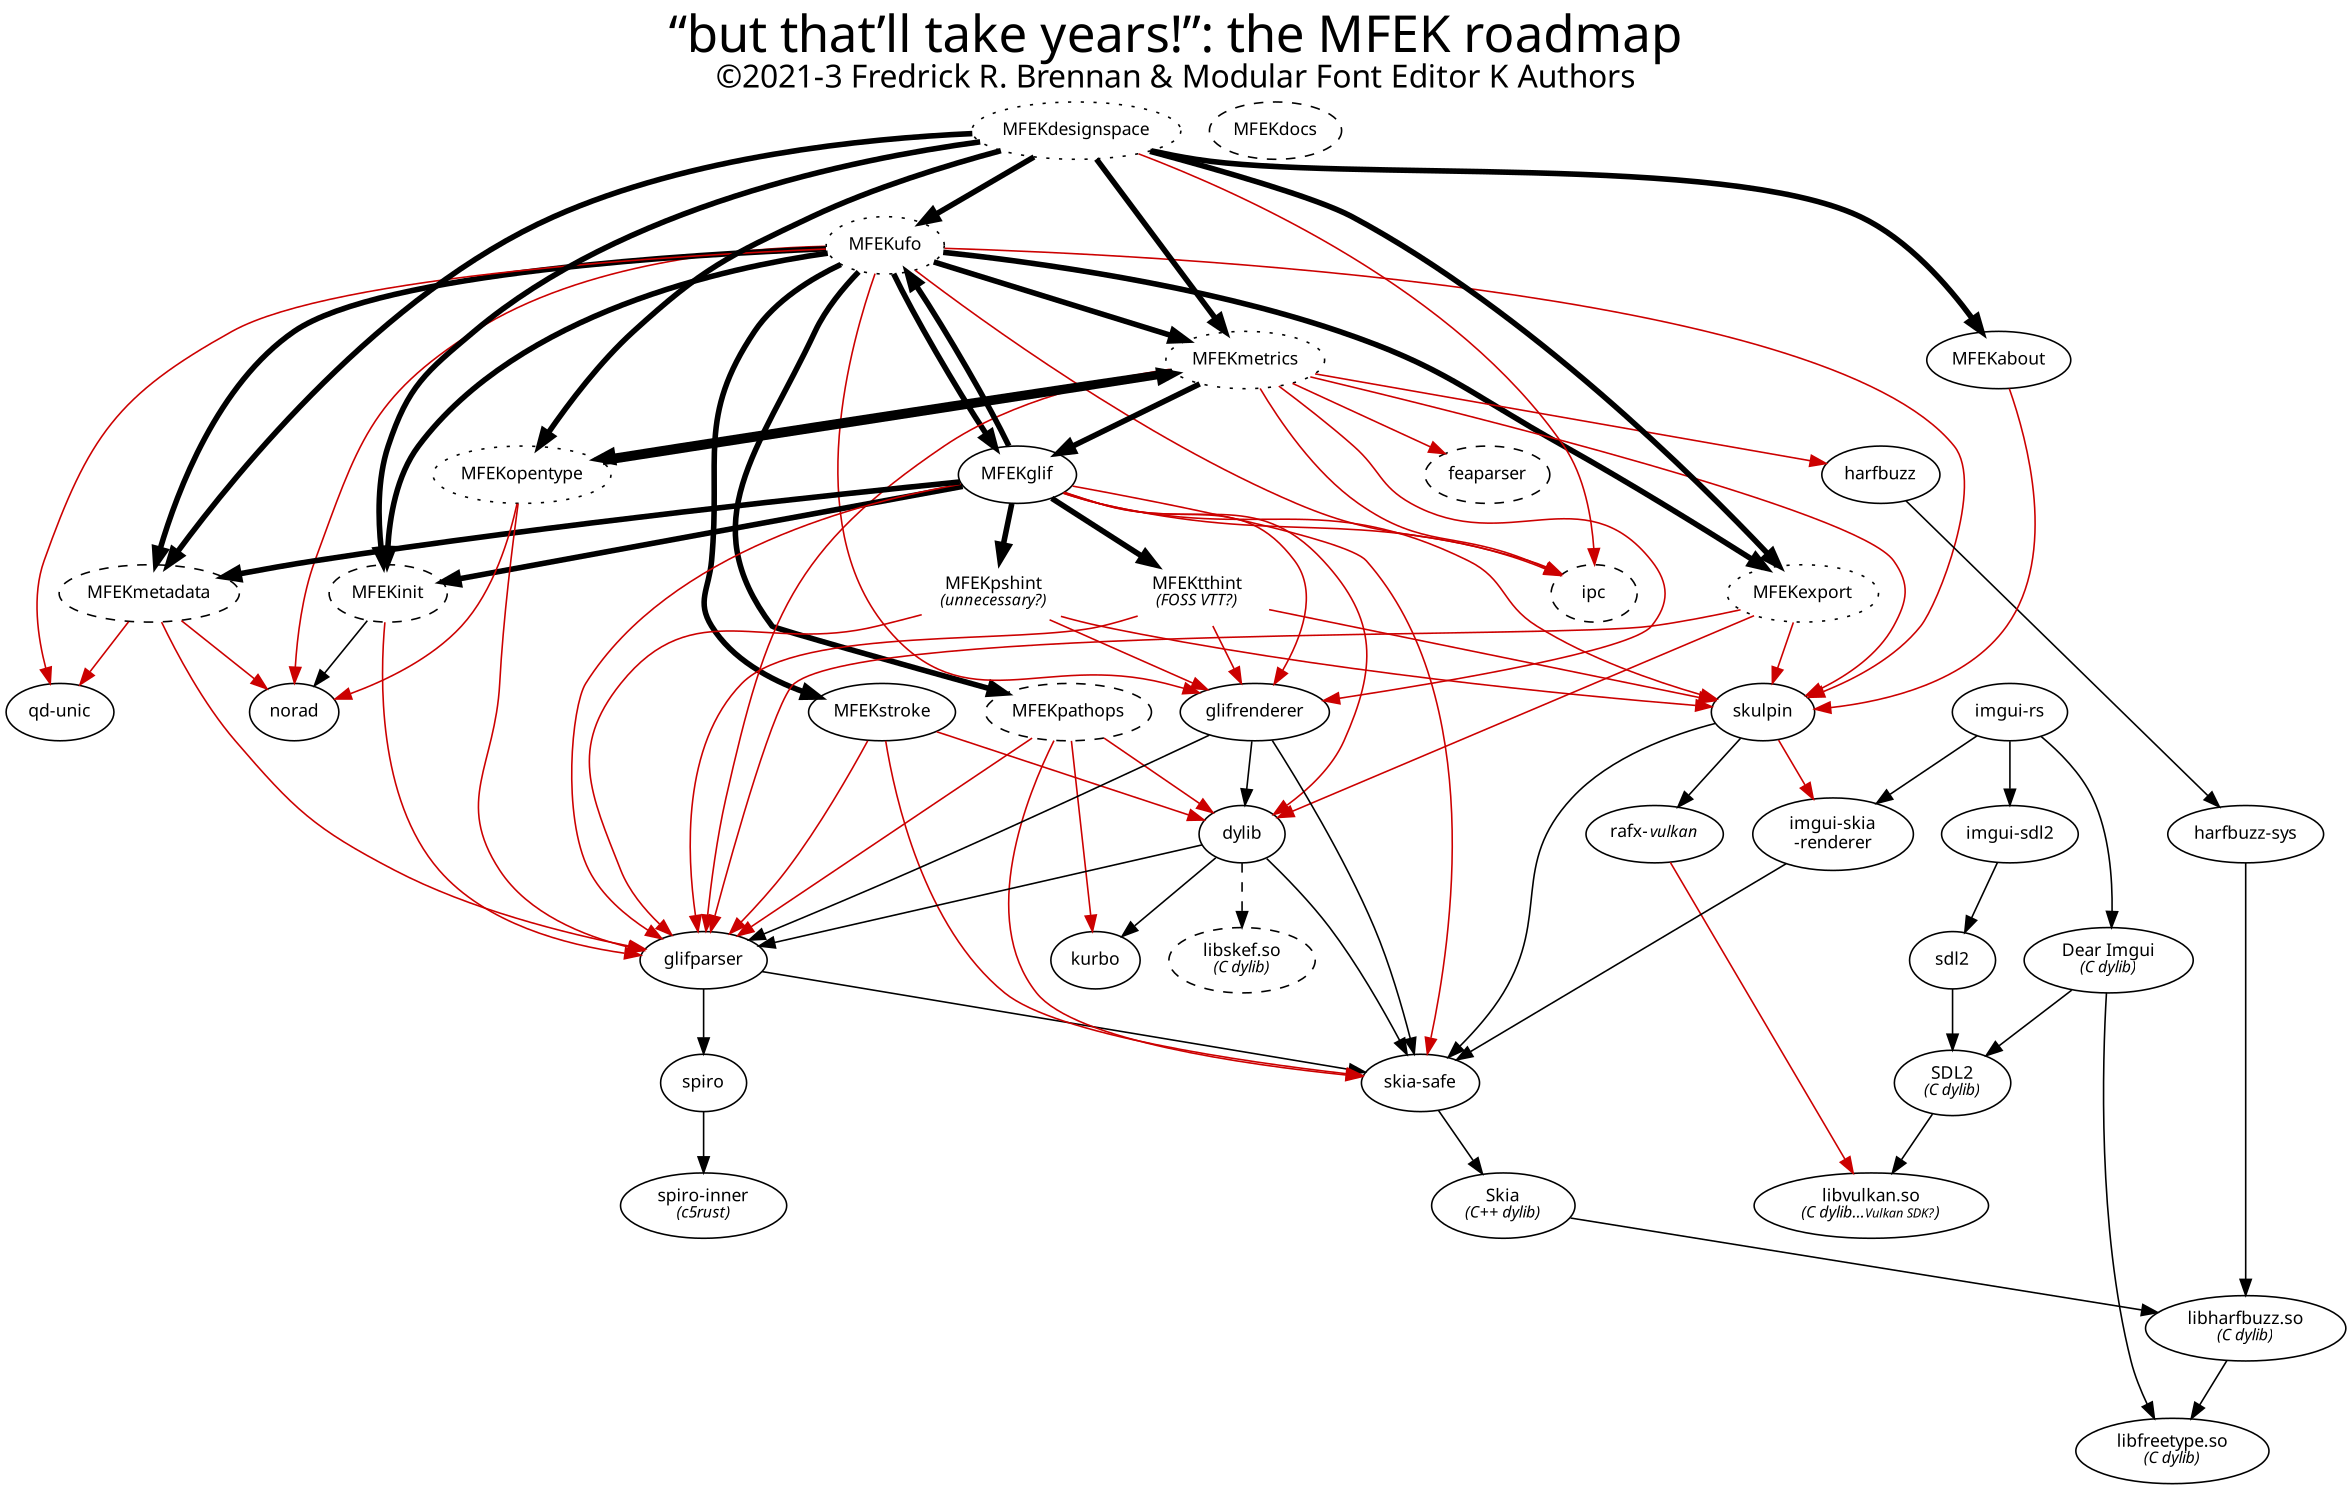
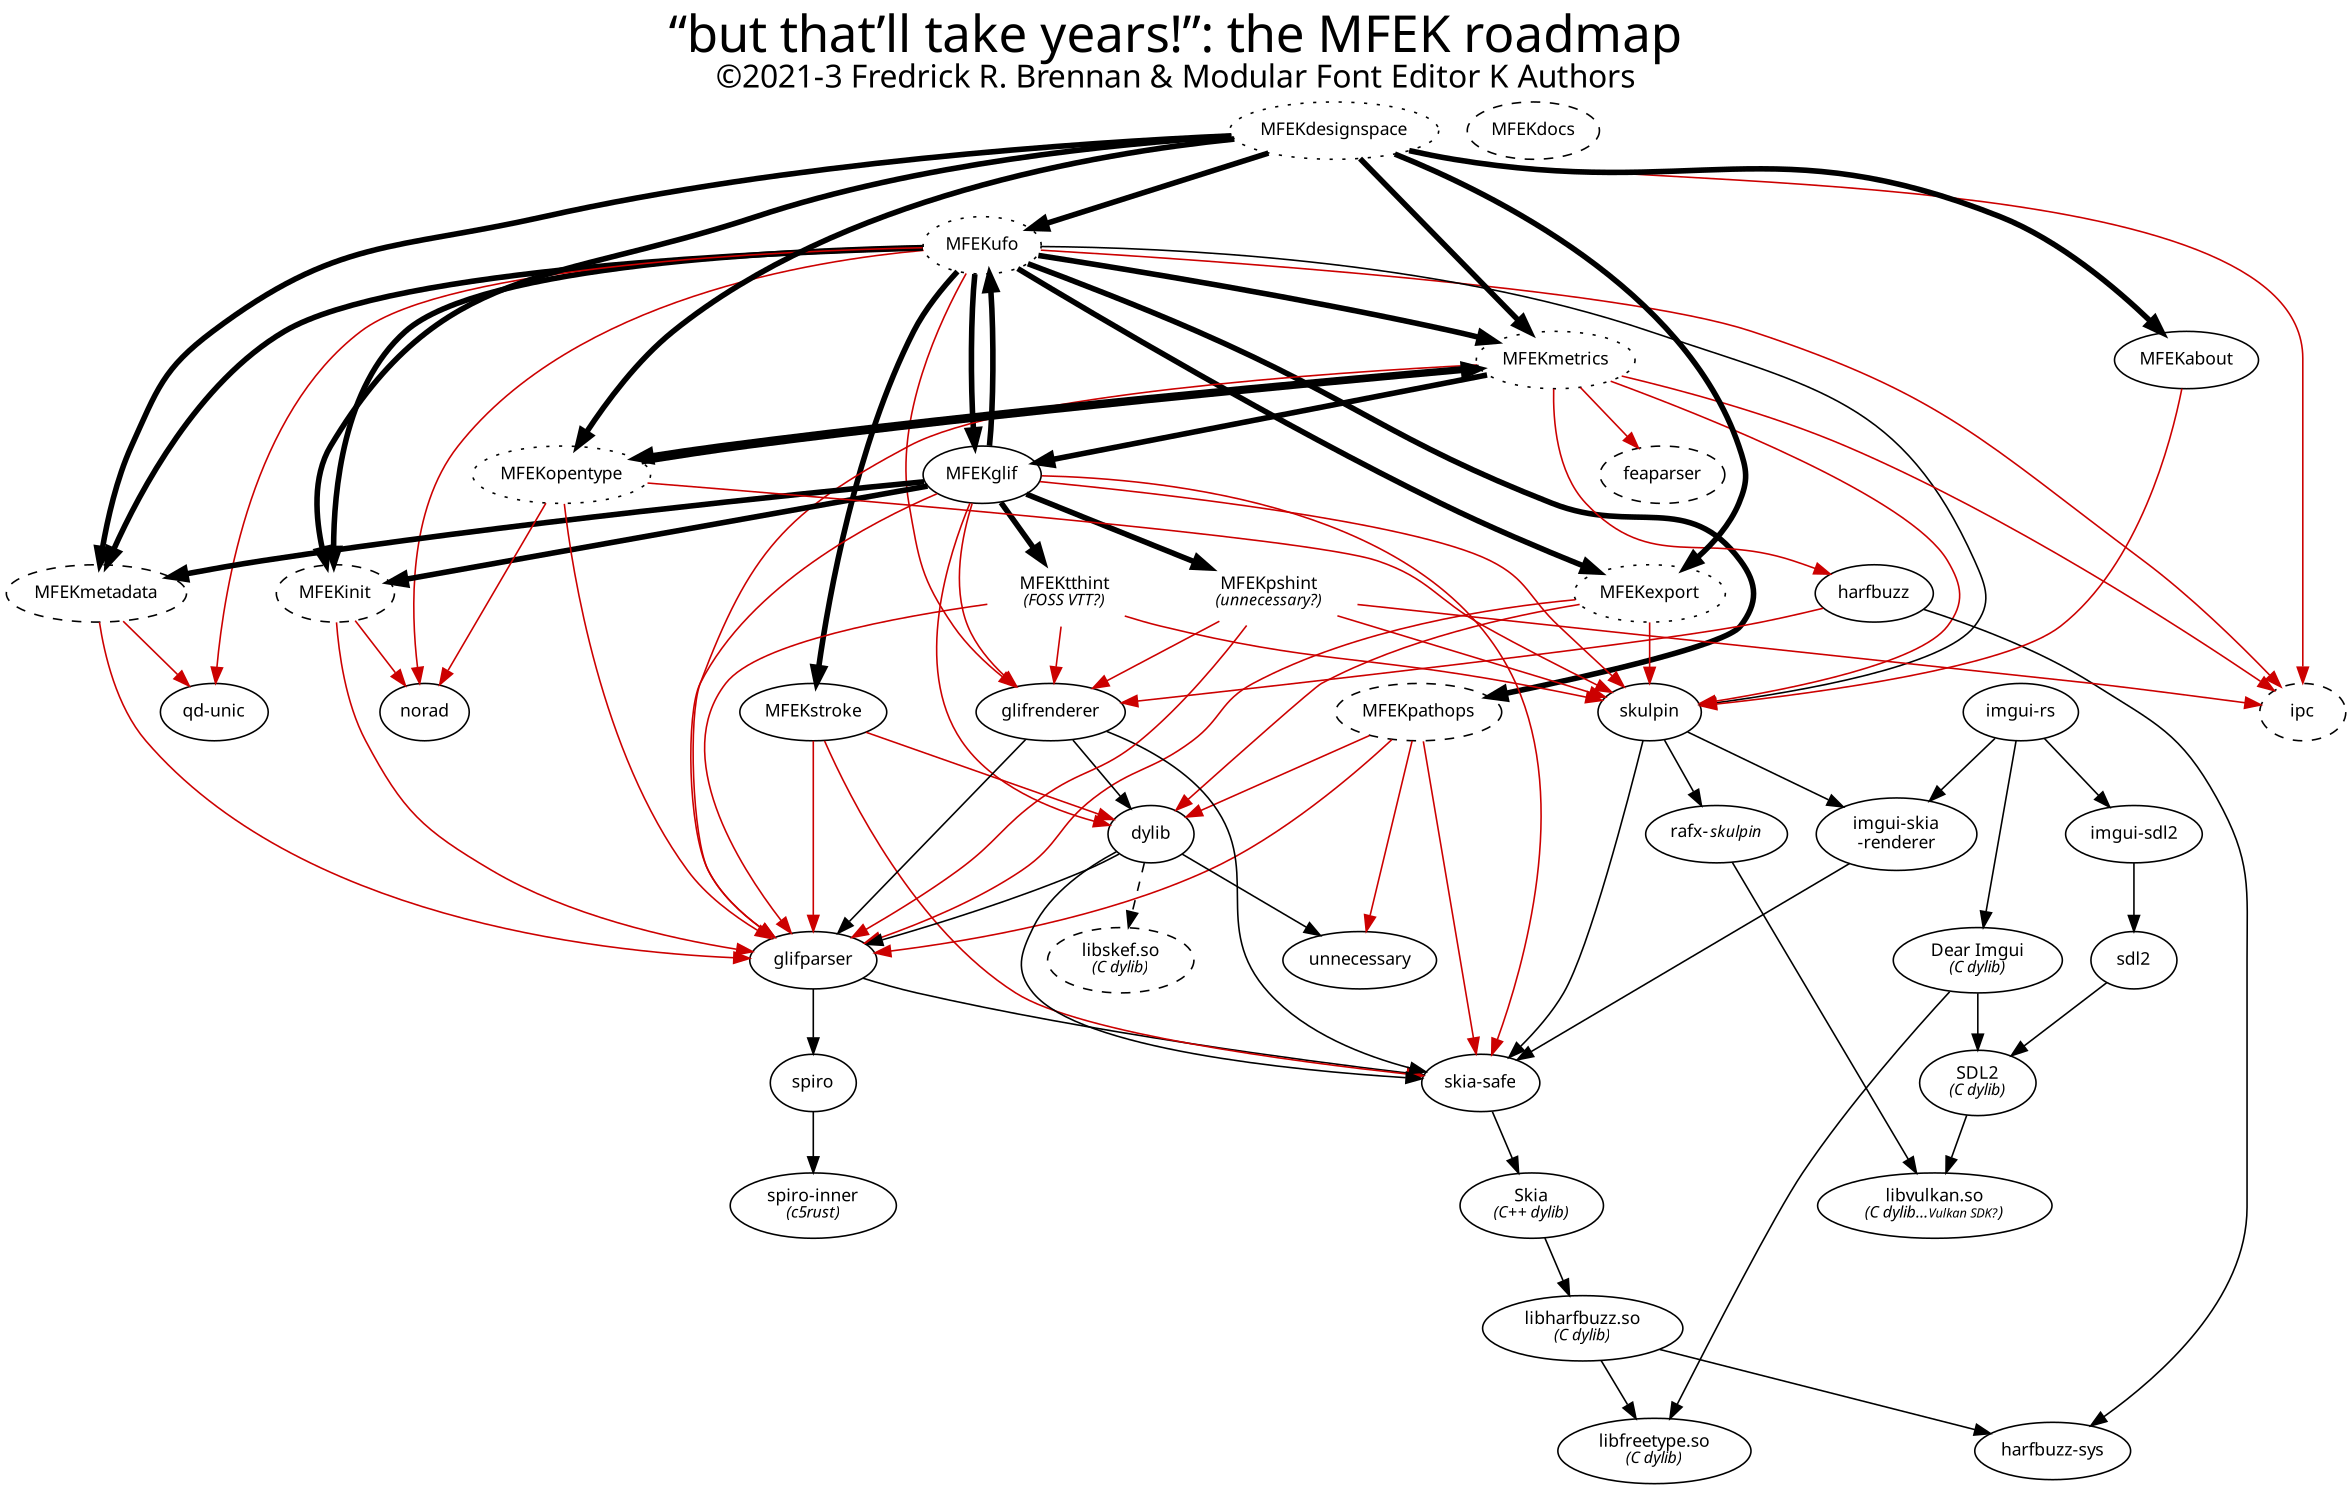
edge "MFEKufo" -> "skulpin": color #cc0000 -> black
edge "MFEKopentype" -> "skulpin": added
edge "MFEKglif" -> "ipc": now "MFEKpshint" -> "ipc"
edge "MFEKmetrics" -> "glifrenderer": now "harfbuzz" -> "glifrenderer"
edge "MFEKinit" -> "norad": color black -> #cc0000
edge "MFEKmetadata" -> "norad": removed
edge "skulpin" -> "imgui-skia -renderer": color #cc0000 -> black
node "rafx-": text "vulkan" -> "skulpin"
node "kurbo": label "kurbo" -> "unnecessary"
edge "rafx-" -> "libvulkan.so": color #cc0000 -> black
edge "harfbuzz-sys" -> "libharfbuzz.so": reversed
